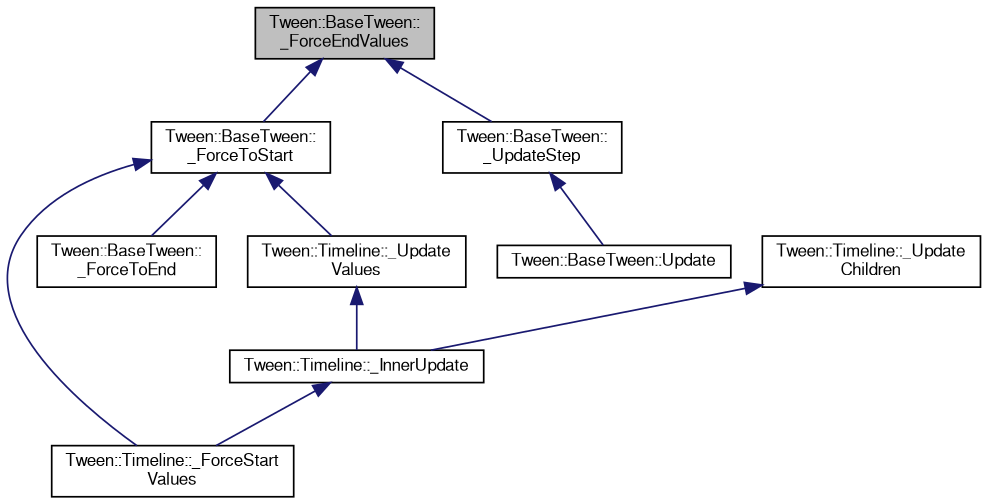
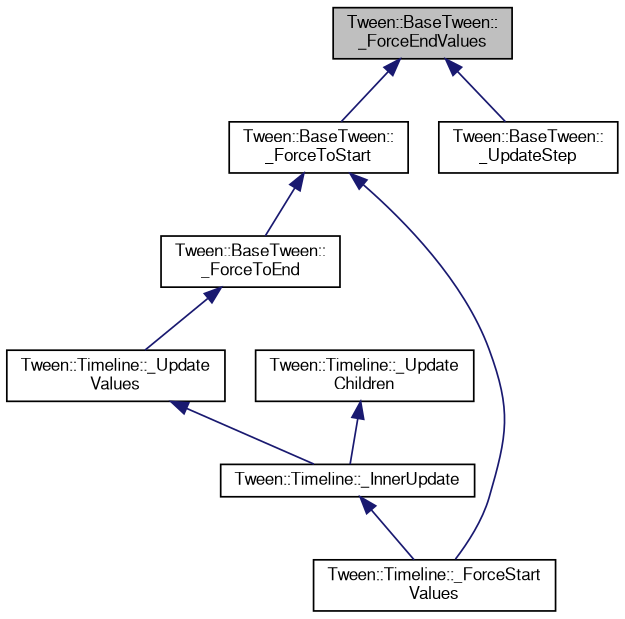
edge "Tween::Timeline::_Update Values" -> "Tween::BaseTween:: _ForceToStart": now "Tween::Timeline::_Update Values" -> "Tween::BaseTween:: _ForceToEnd"
node "Tween::BaseTween::Update": removed
